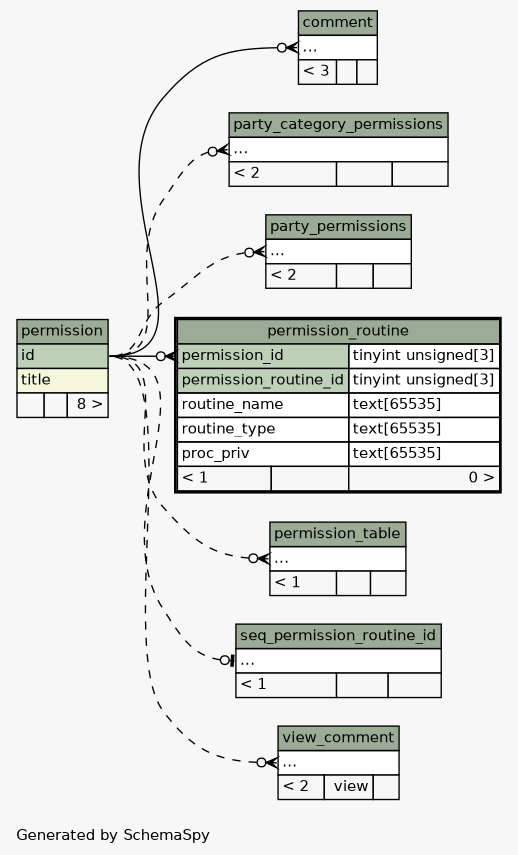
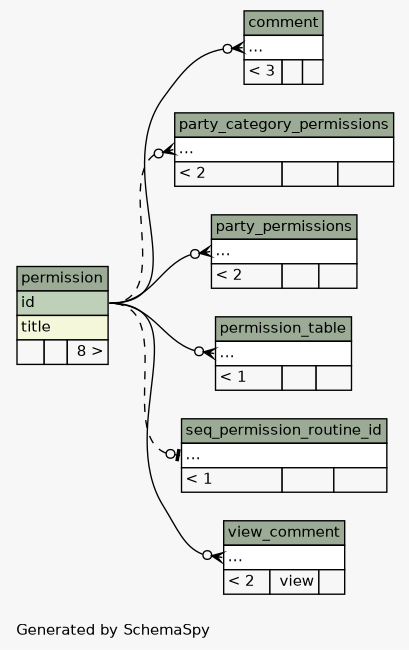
edge "permission" -> "party_permissions": style dashed -> solid
node "permission_routine": removed
edge "permission" -> "permission_table": style dashed -> solid
edge "permission" -> "view_comment": style dashed -> solid
